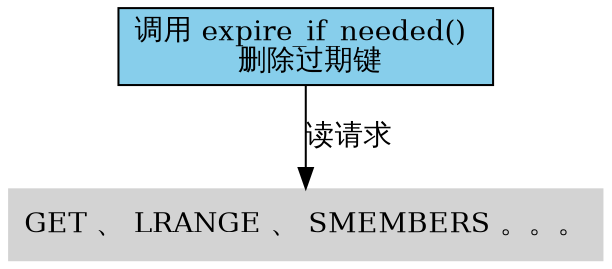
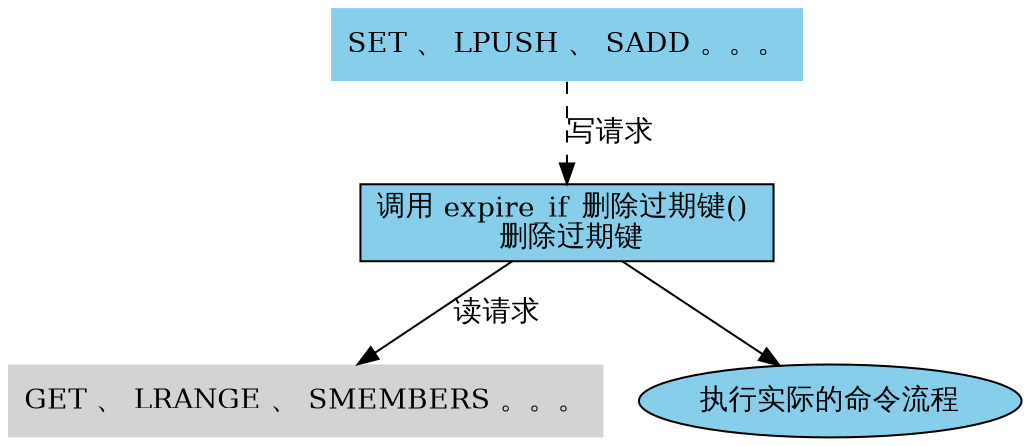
node "SET 、 LPUSH 、 SADD 。。。": added
node "调用 expire_if_needed() 删除过期键": label "调用 expire_if_needed() 删除过期键" -> "调用 expire_if_删除过期键() 删除过期键"
node "执行实际的命令流程": added
